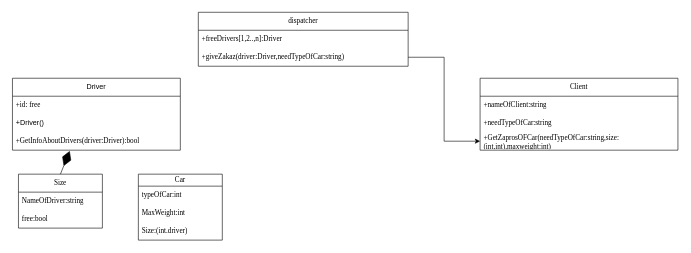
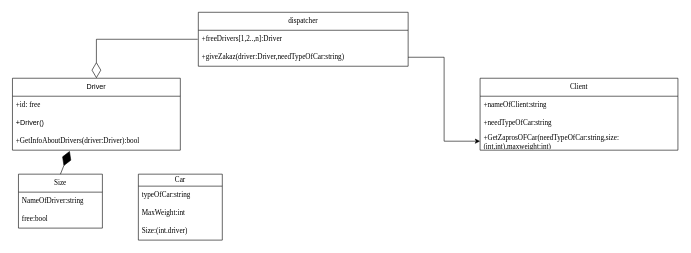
edge "+freeDrivers[1,2..,n]:Driver" -> "Driver": added
node "typeOfCar:int": label "typeOfCar:int" -> "typeOfCar:string"
